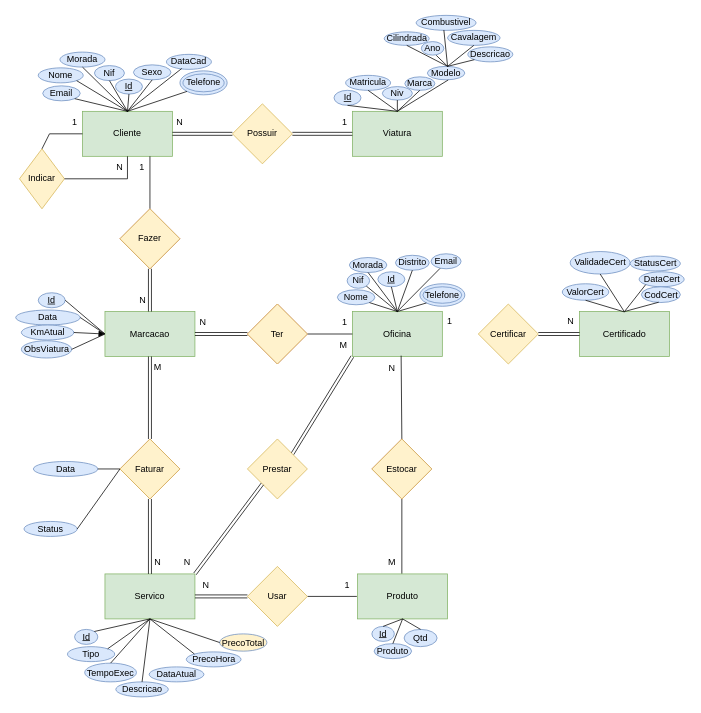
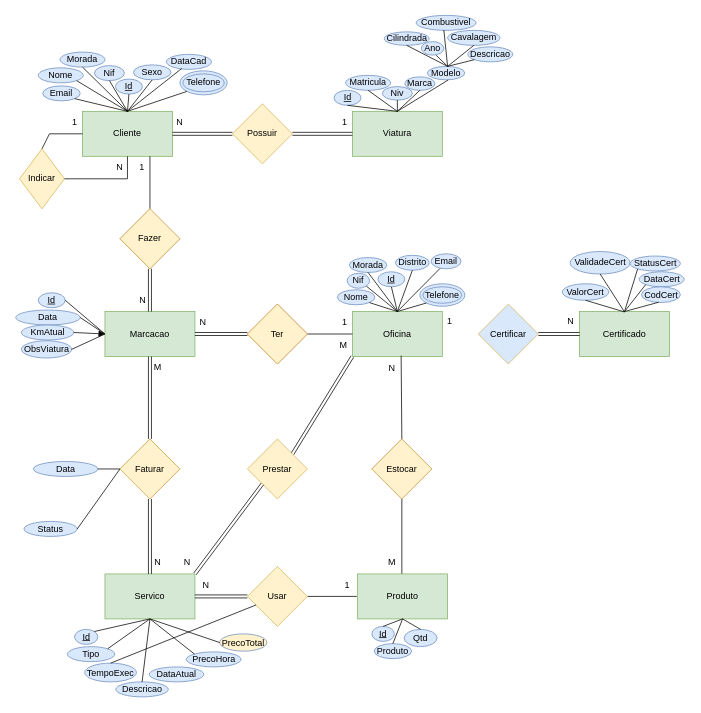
edge "StatusCert" -- "Certificado": added
node "Certificar": fillcolor #fff2cc -> #dae8fc
edge "Servico" -- "TempoExec": now "Usar" -- "TempoExec"
